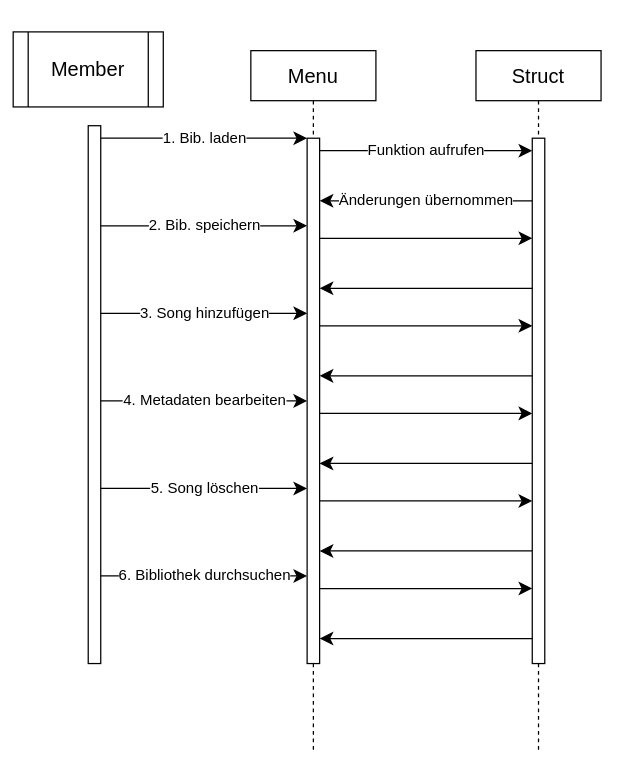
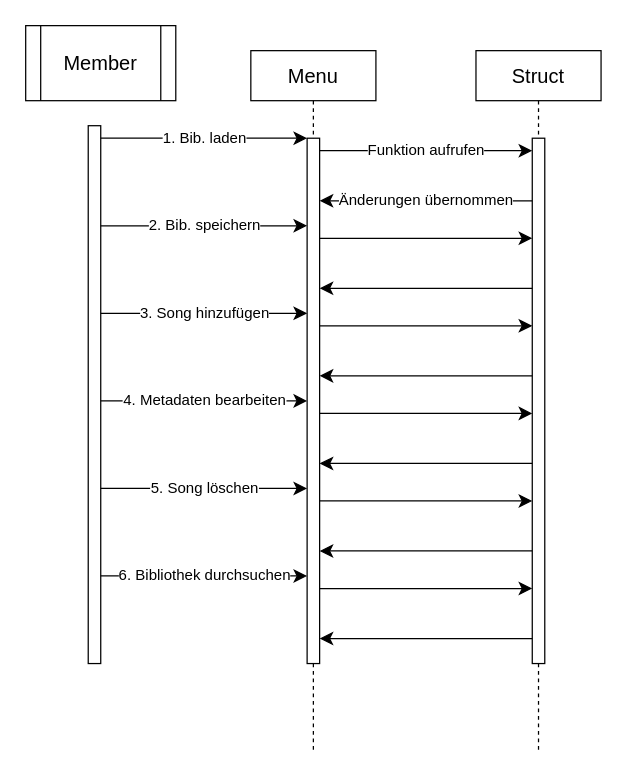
node "Member": moved (88, 69) -> (101, 63)
